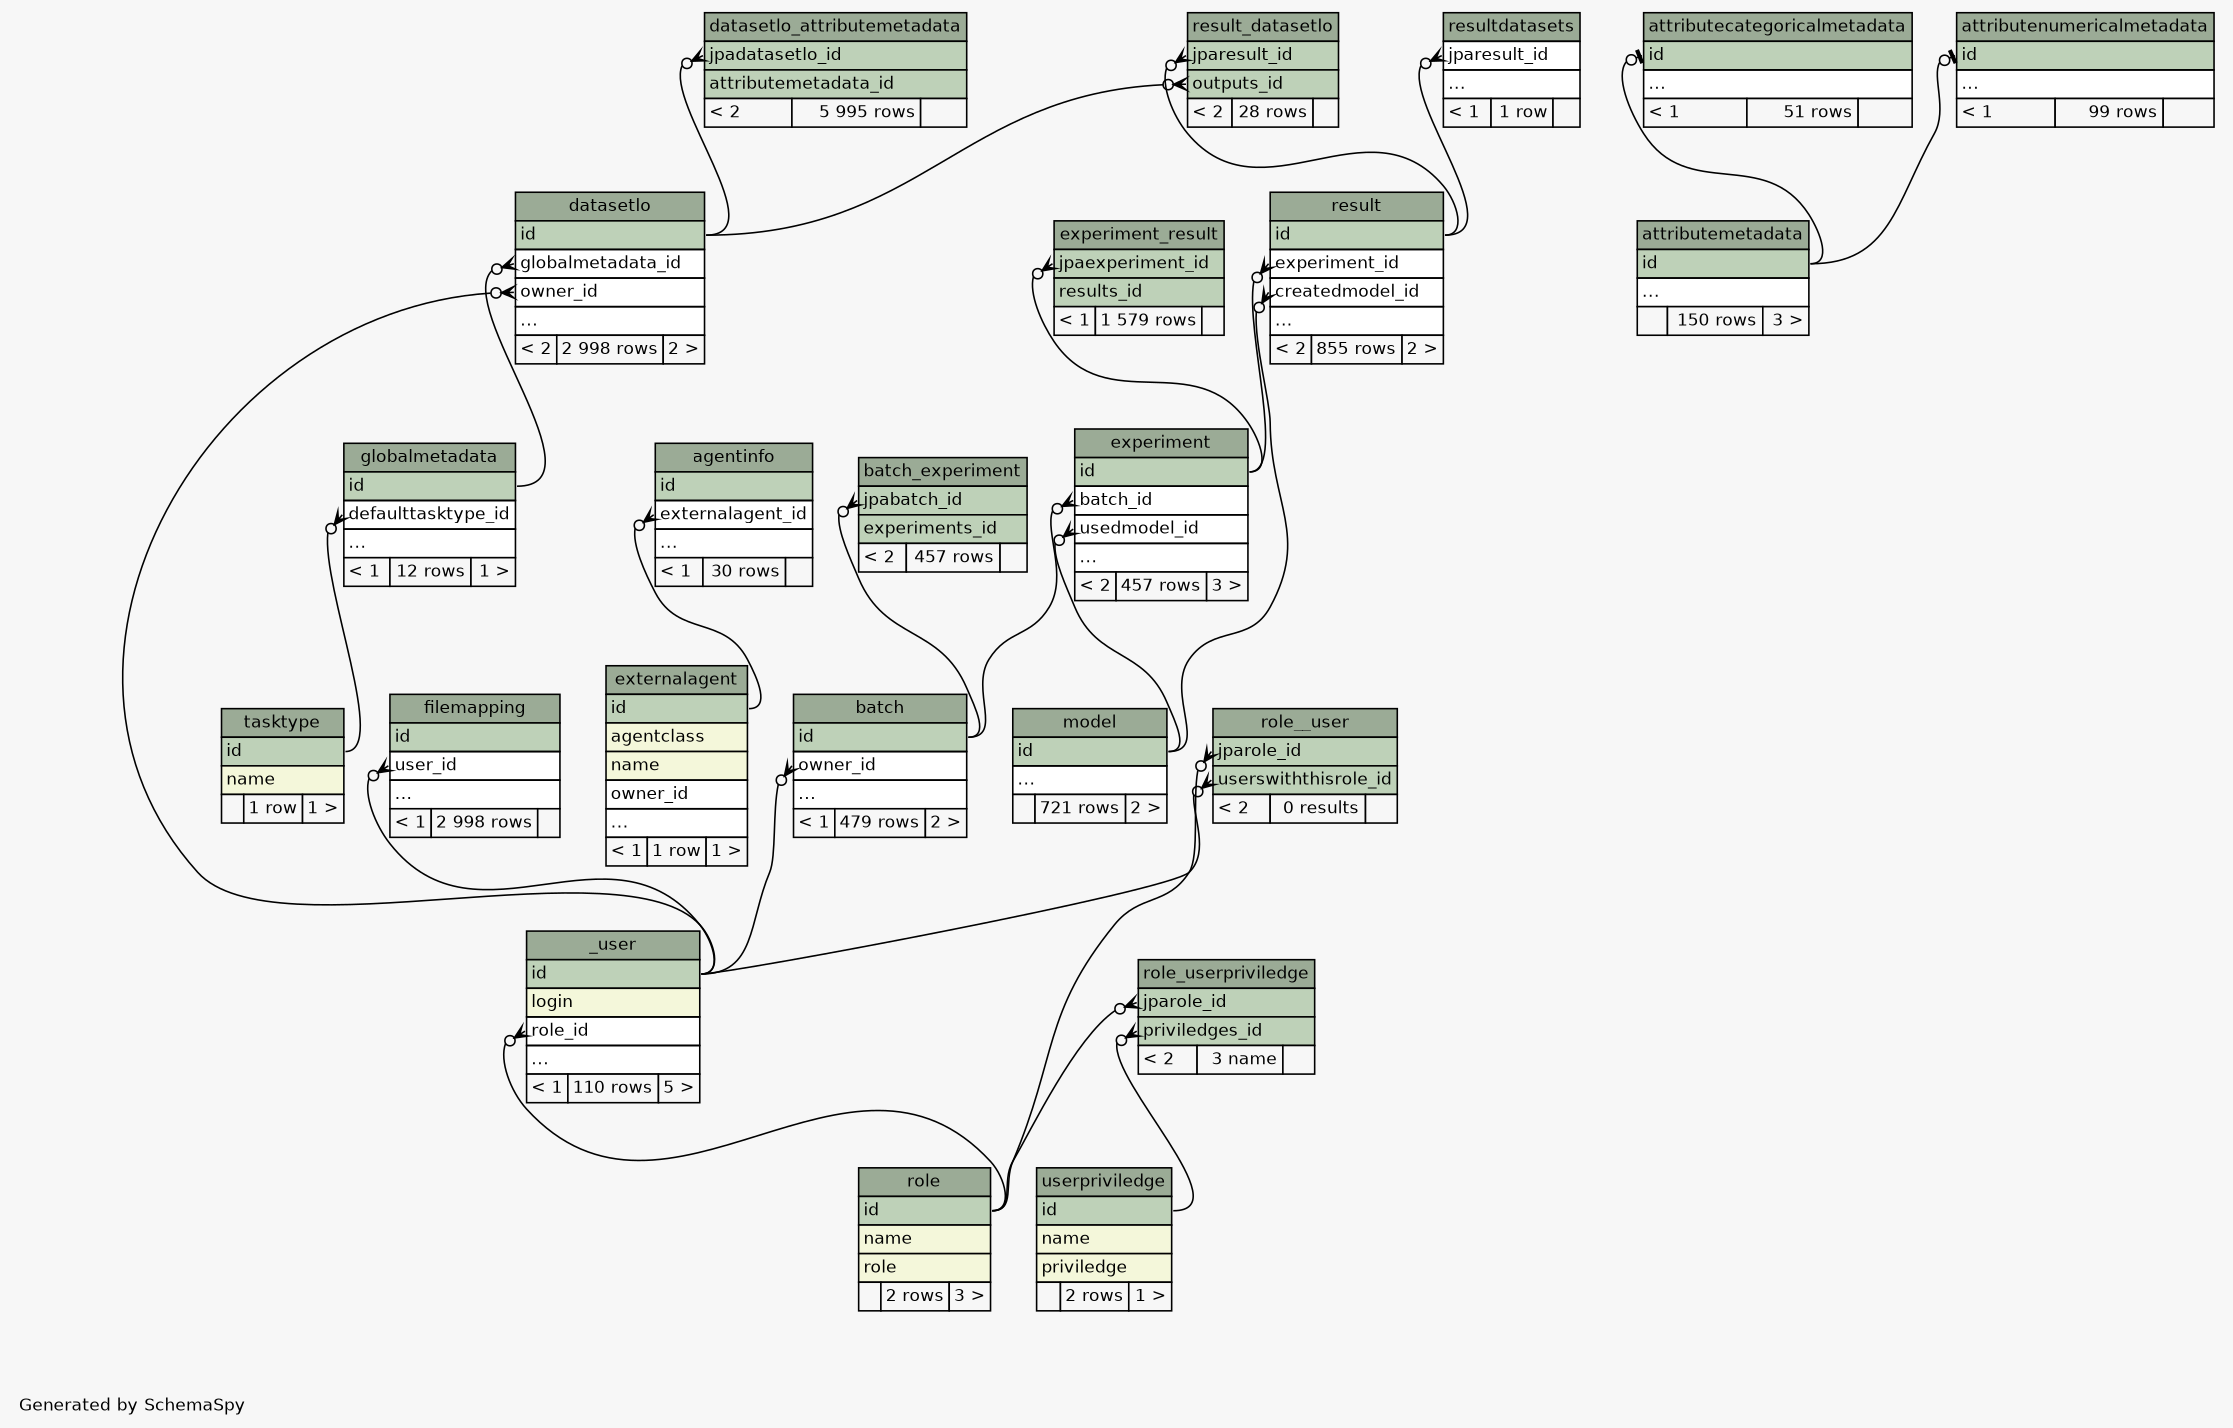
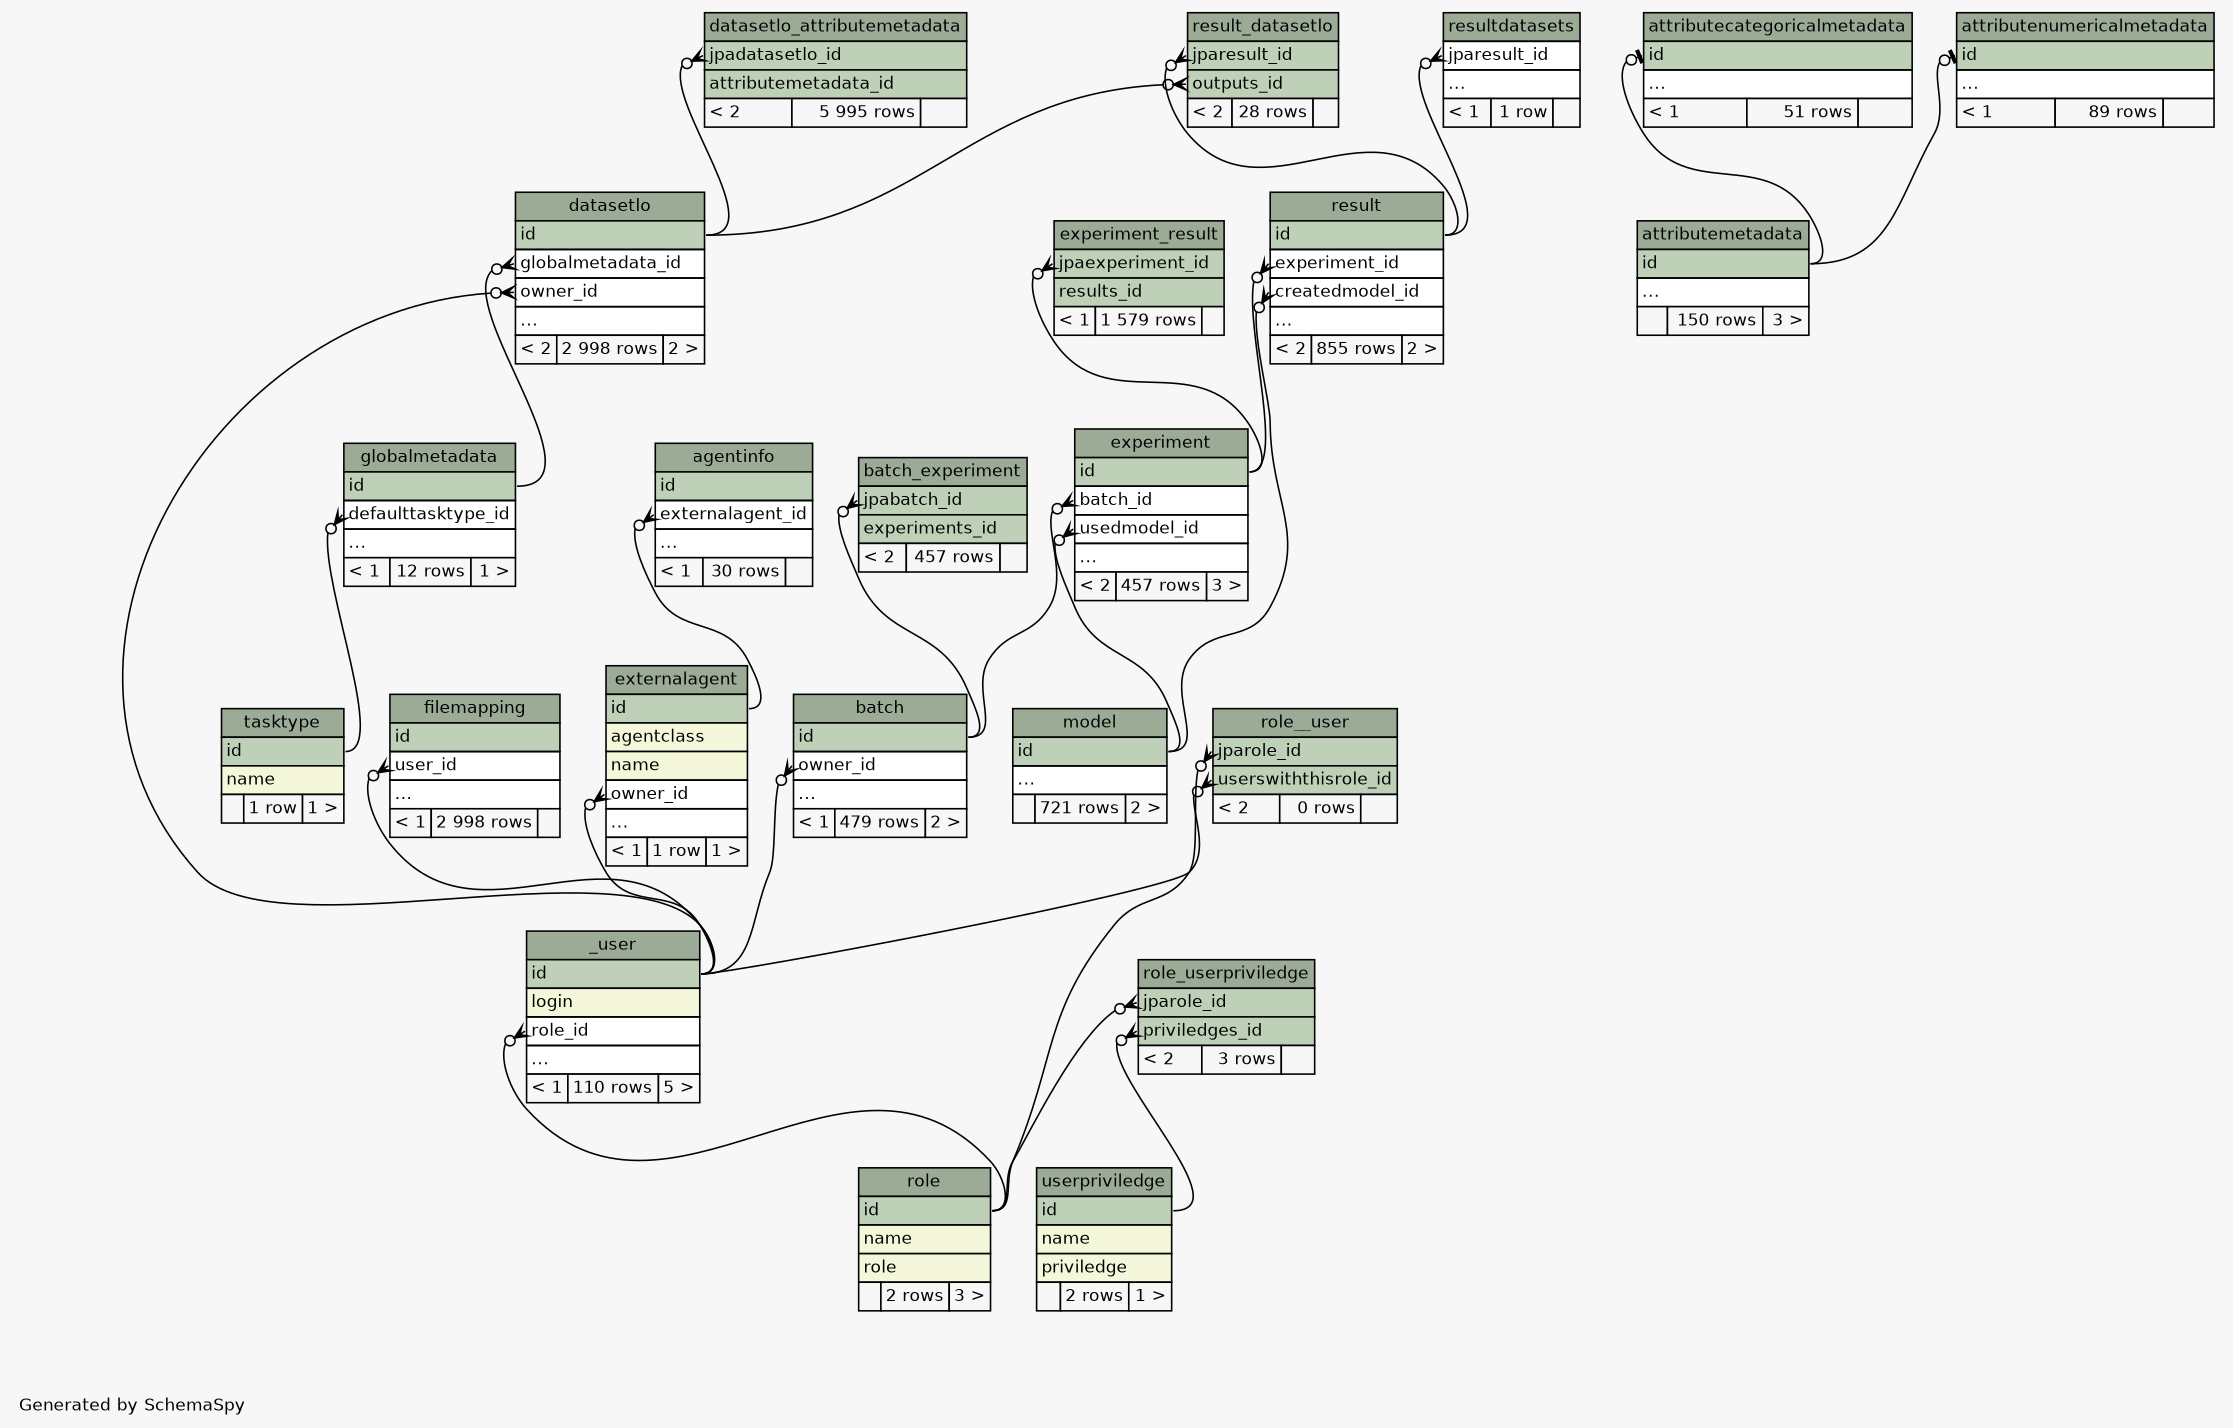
node "attributenumericalmetadata": text "99 rows" -> "89 rows"
node "role__user": text "0 results" -> "0 rows"
edge "_user" -> "externalagent": added
node "role_userpriviledge": text "3 name" -> "3 rows"
